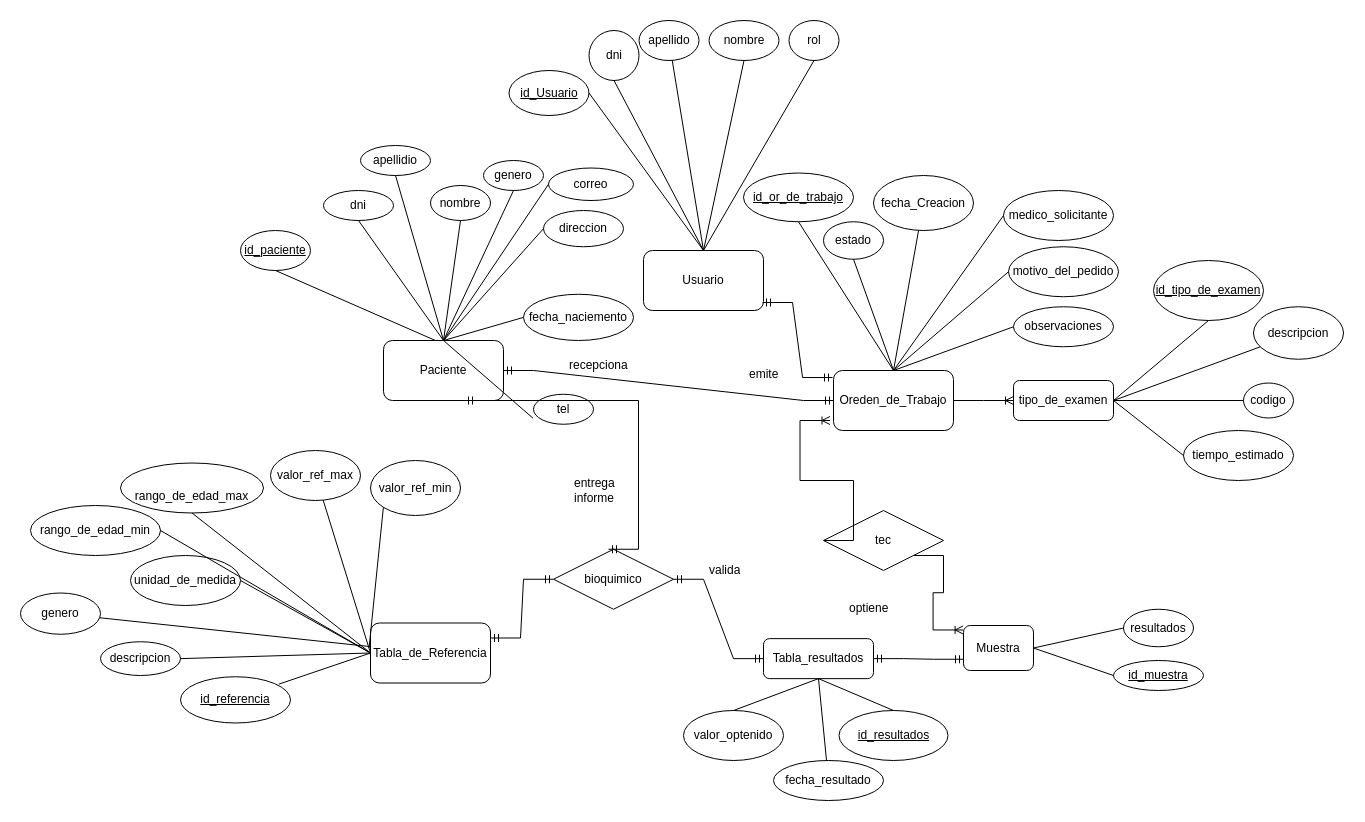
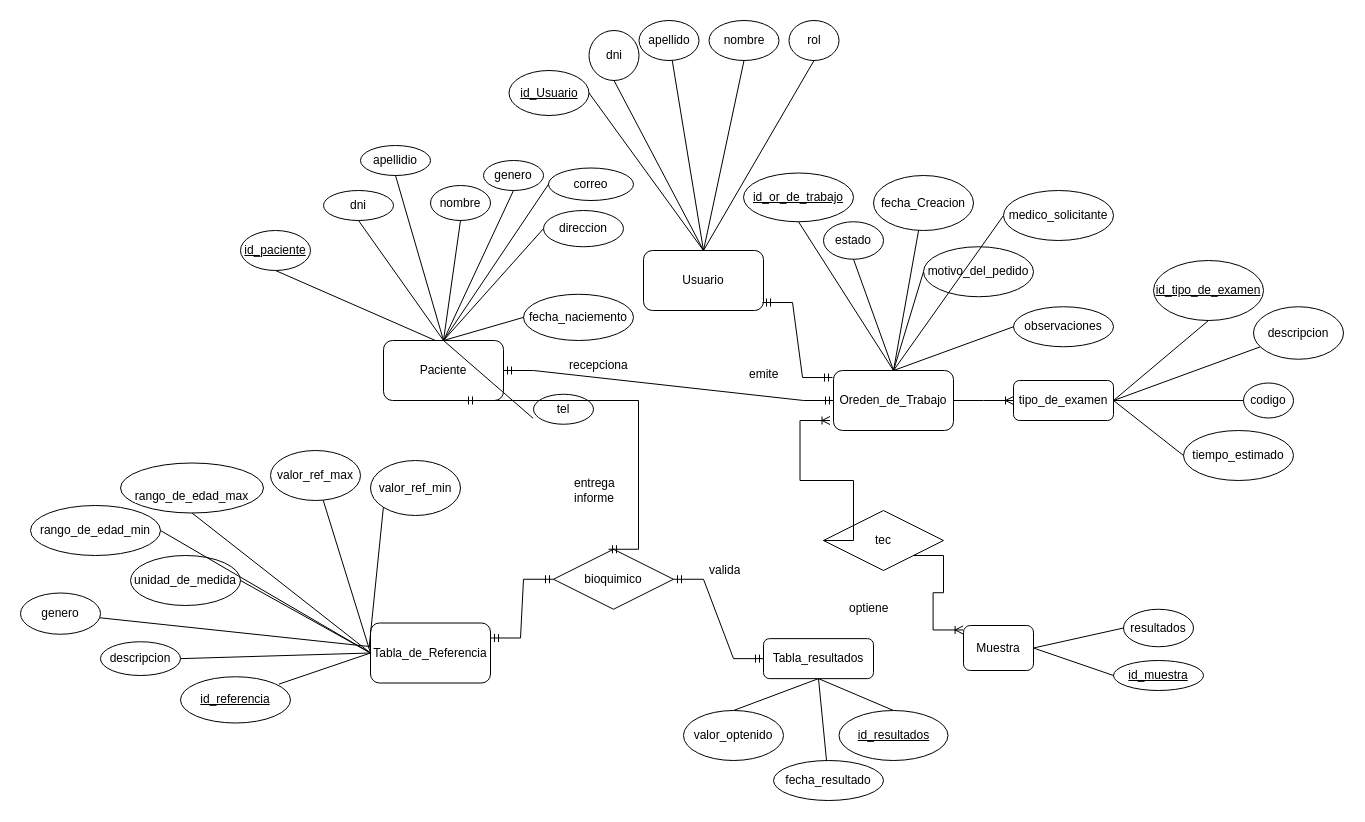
node "motivo_del_pedido": moved (1064, 272) -> (979, 272)
edge "Muestra" -- "Tabla_resultados": removed
